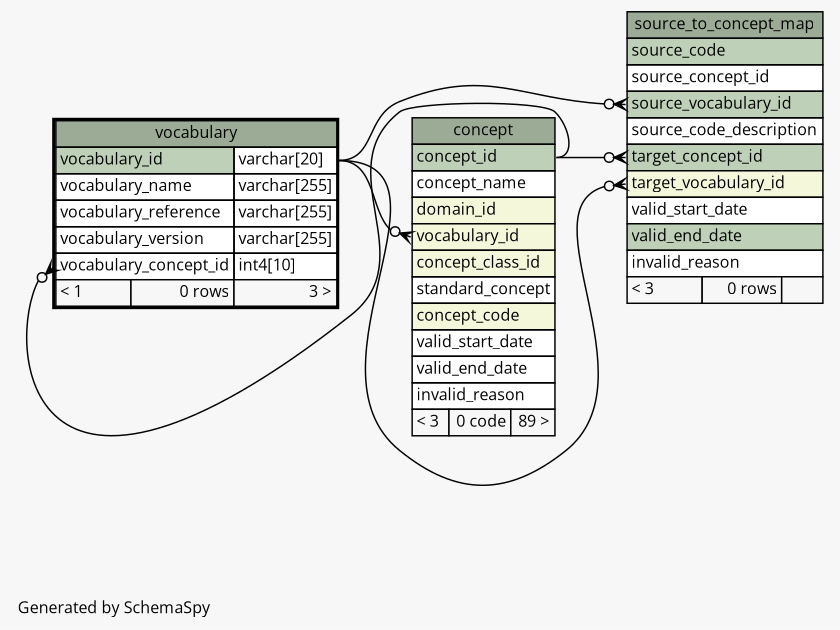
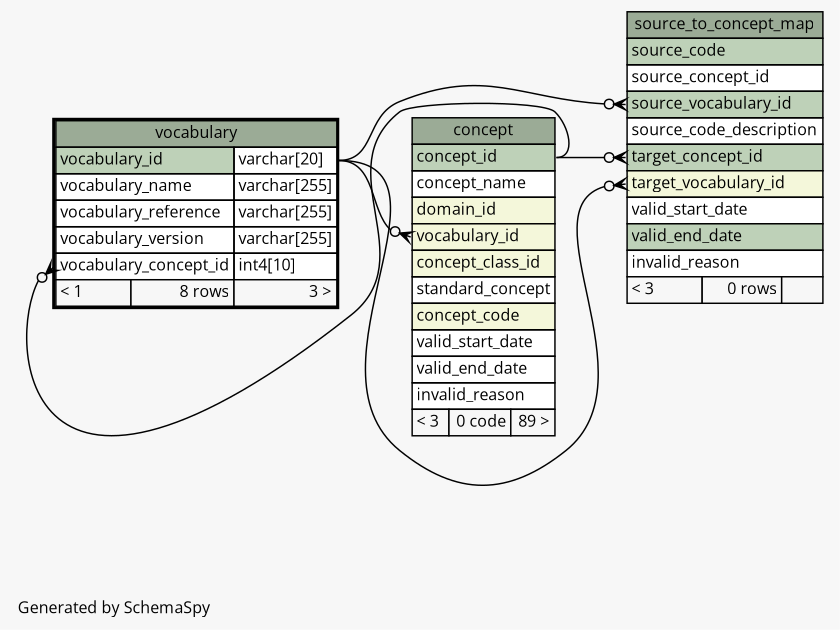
node "vocabulary": text "0 rows" -> "8 rows"
